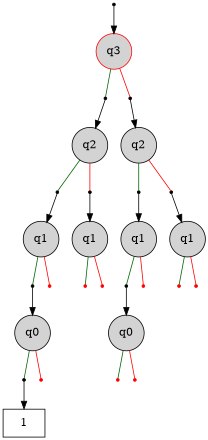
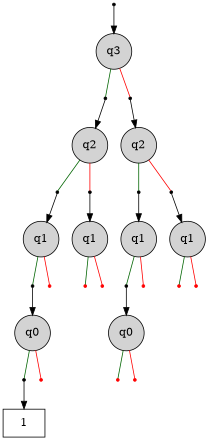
node "q3": color red -> black
